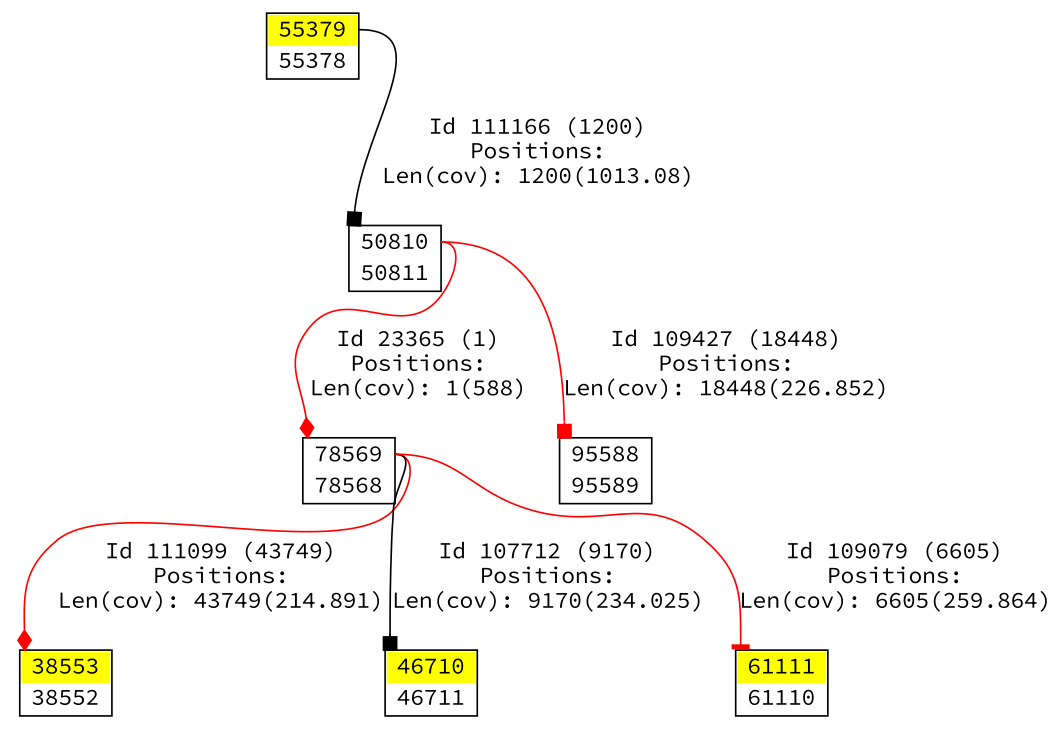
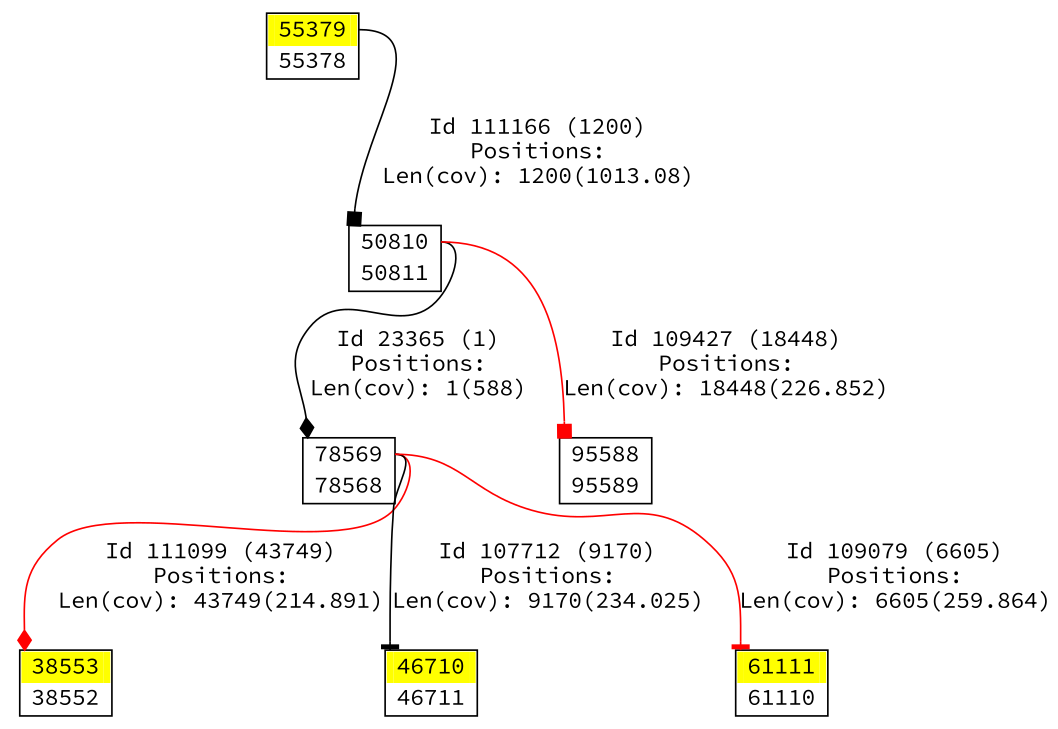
edge "50810" -> "78569": color red -> black
edge "78569" -> "46710": arrowhead box -> tee
